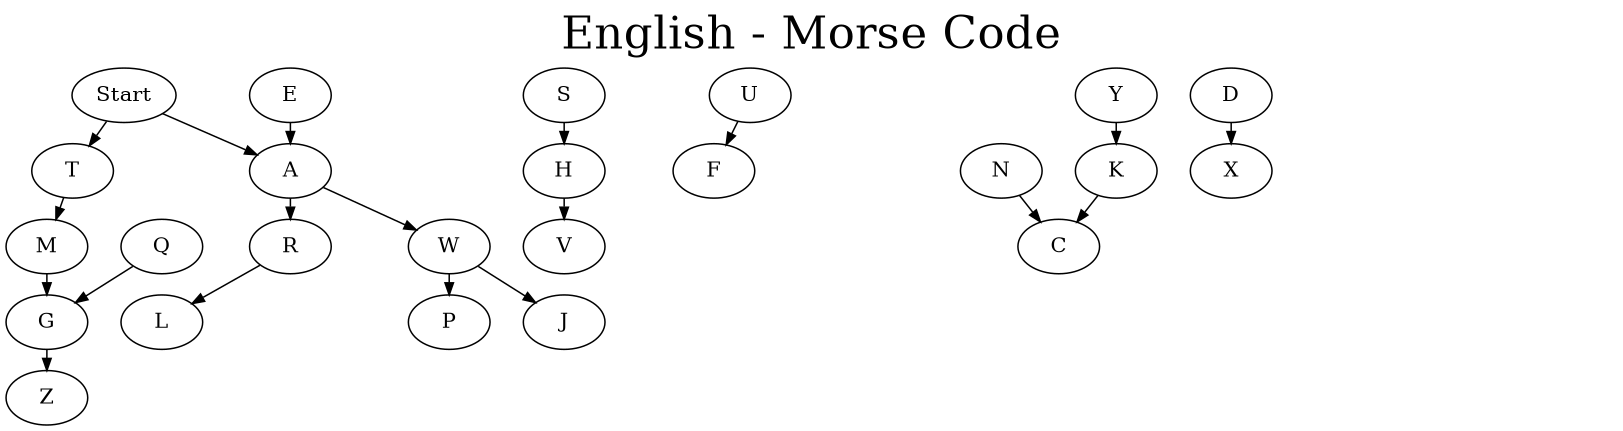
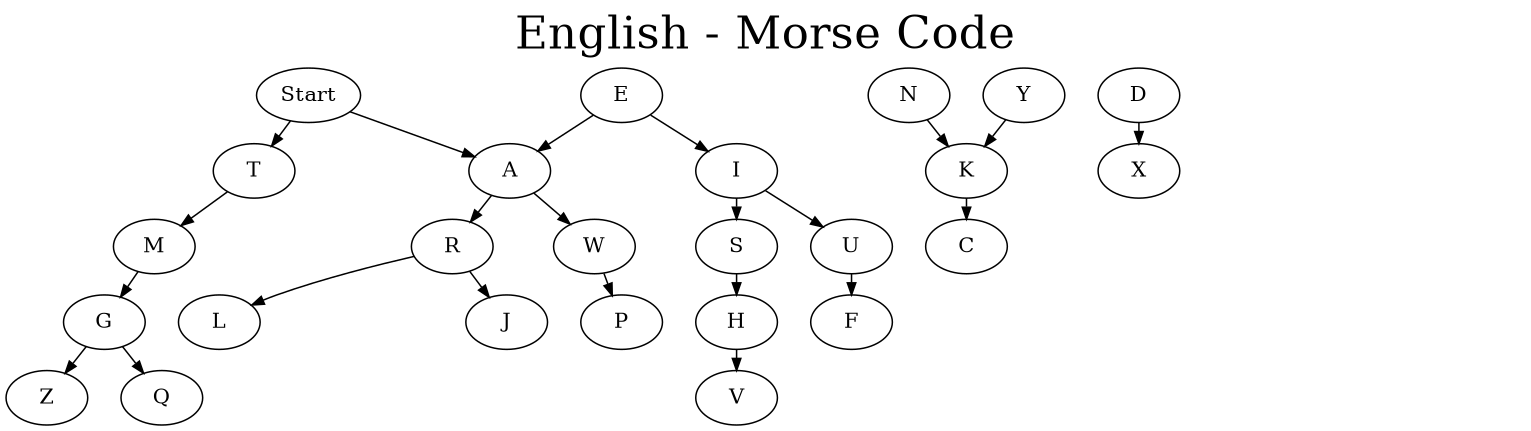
node "I": added
edge "N" -> "C": now "N" -> "K"
edge "Q" -> "G": reversed
edge "W" -> "J": now "R" -> "J"
